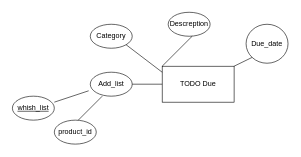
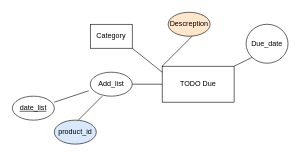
node "Descreption": fillcolor #ffffff -> #ffe6cc
node "Category": shape ellipse -> rectangle
node "whish_list": label "whish_list" -> "date_list"
node "product_id": fillcolor #ffffff -> #dae8fc
